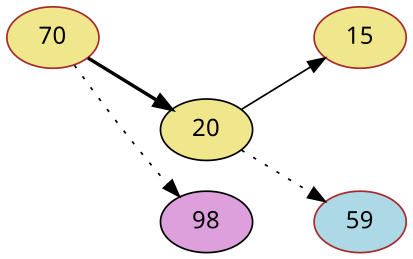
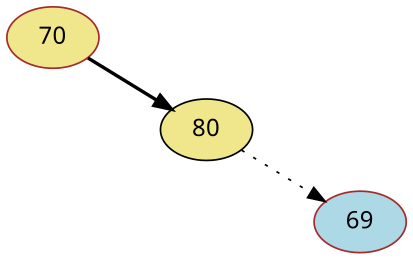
node "15": removed
node "20": label "20" -> "80"
node "98": removed
node "59": label "59" -> "69"
